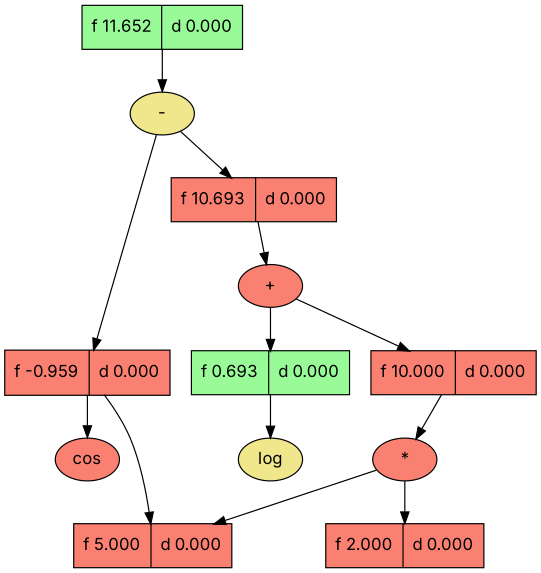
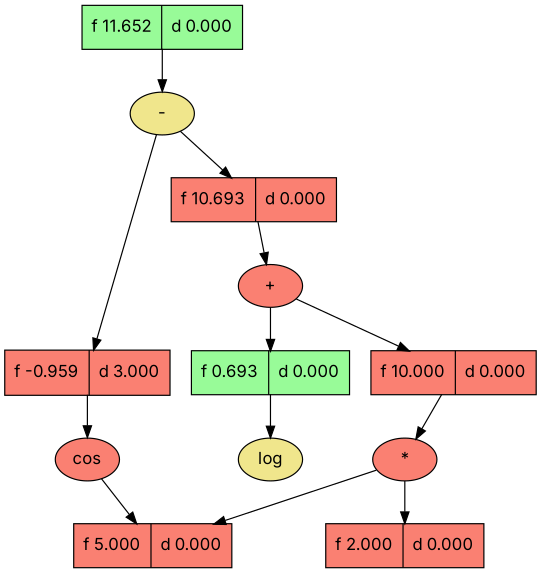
node "f -0.959": text "d 0.000" -> "d 3.000"
edge "f -0.959" -> "f 5.000": now "cos" -> "f 5.000"
